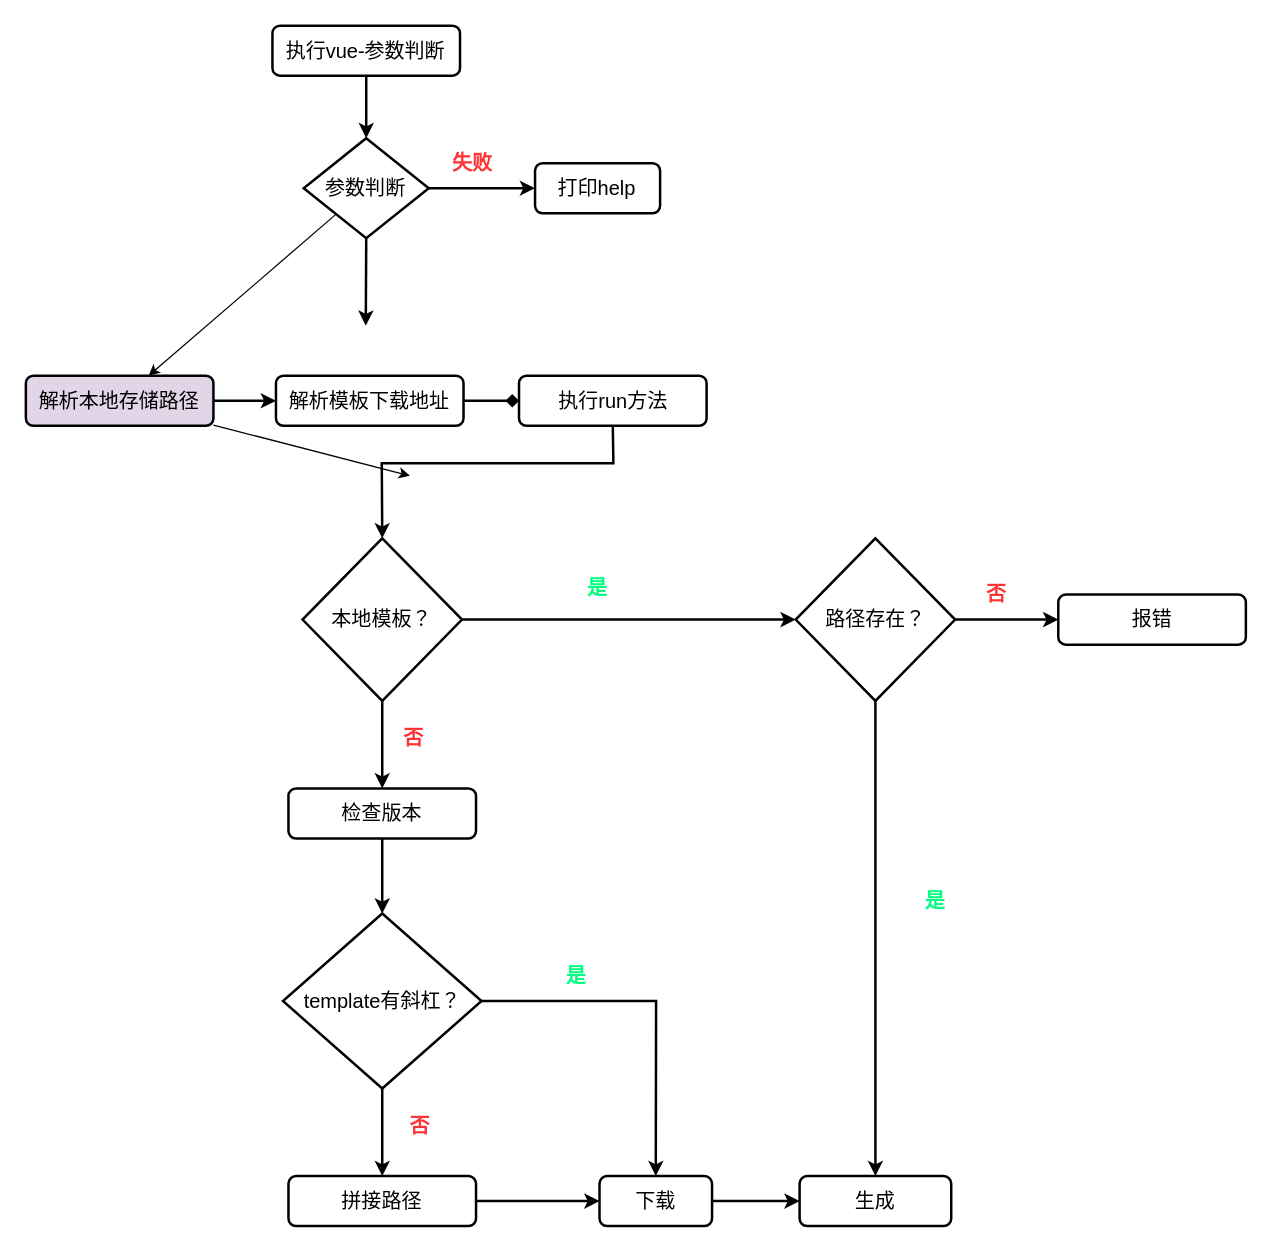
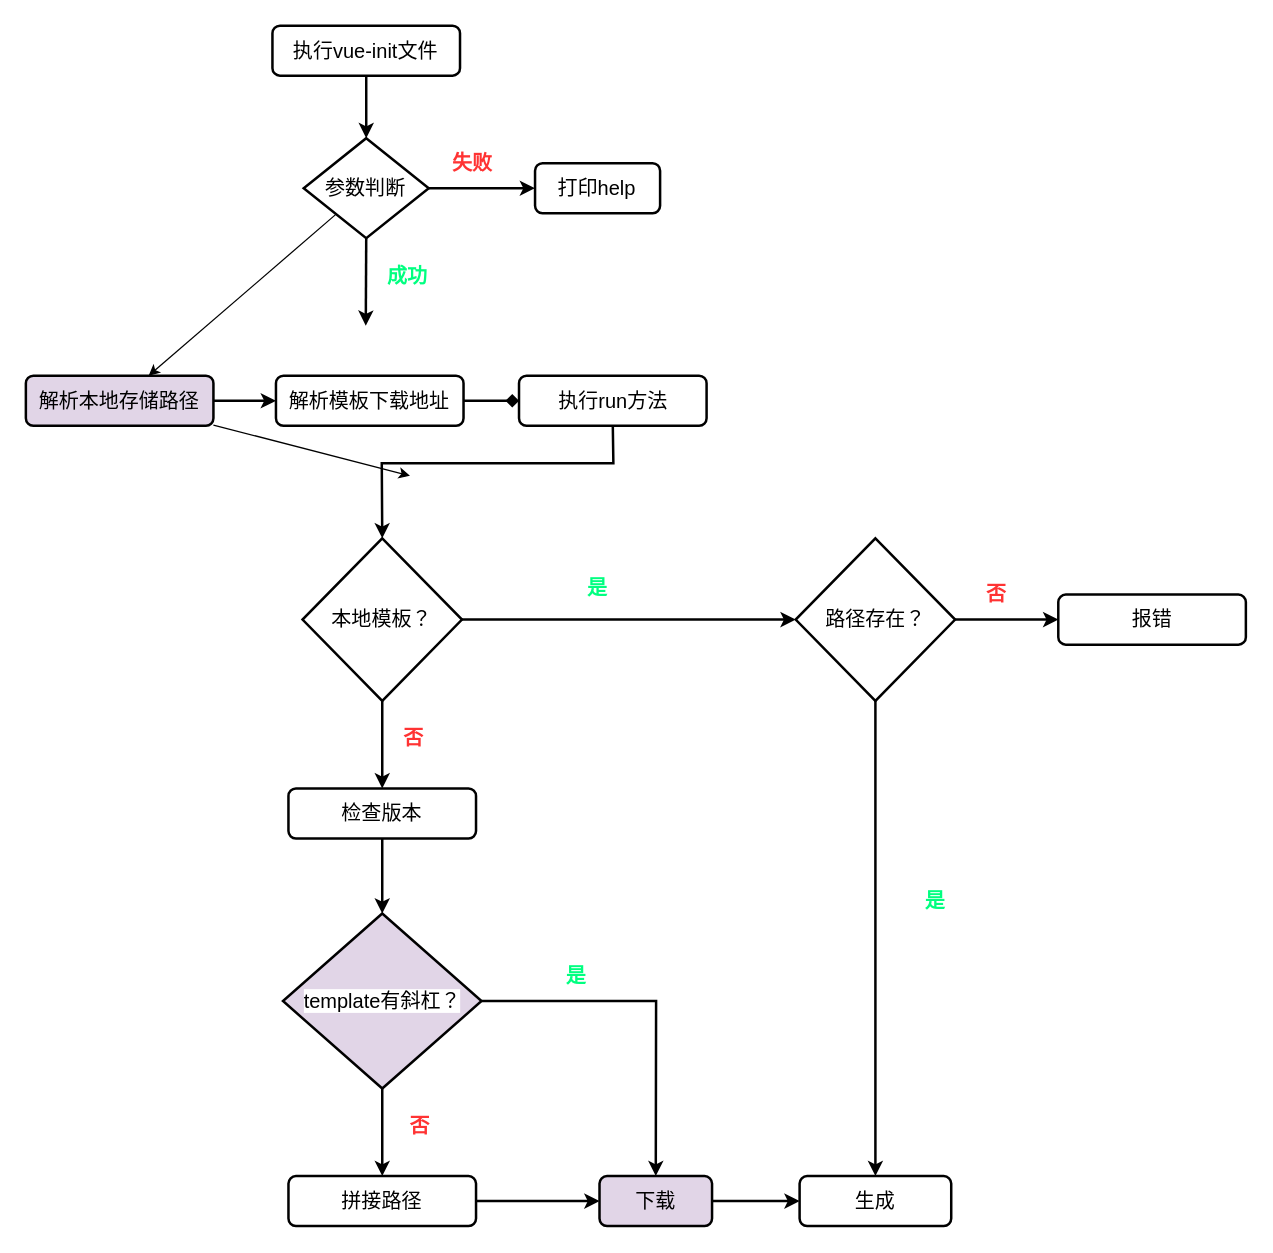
node "执行vue-参数判断": label "执行vue-参数判断" -> "执行vue-init文件"
node "成功": added
node "template有斜杠？": fillcolor #ffffff -> #e1d5e7
node "下载": fillcolor #ffffff -> #e1d5e7
